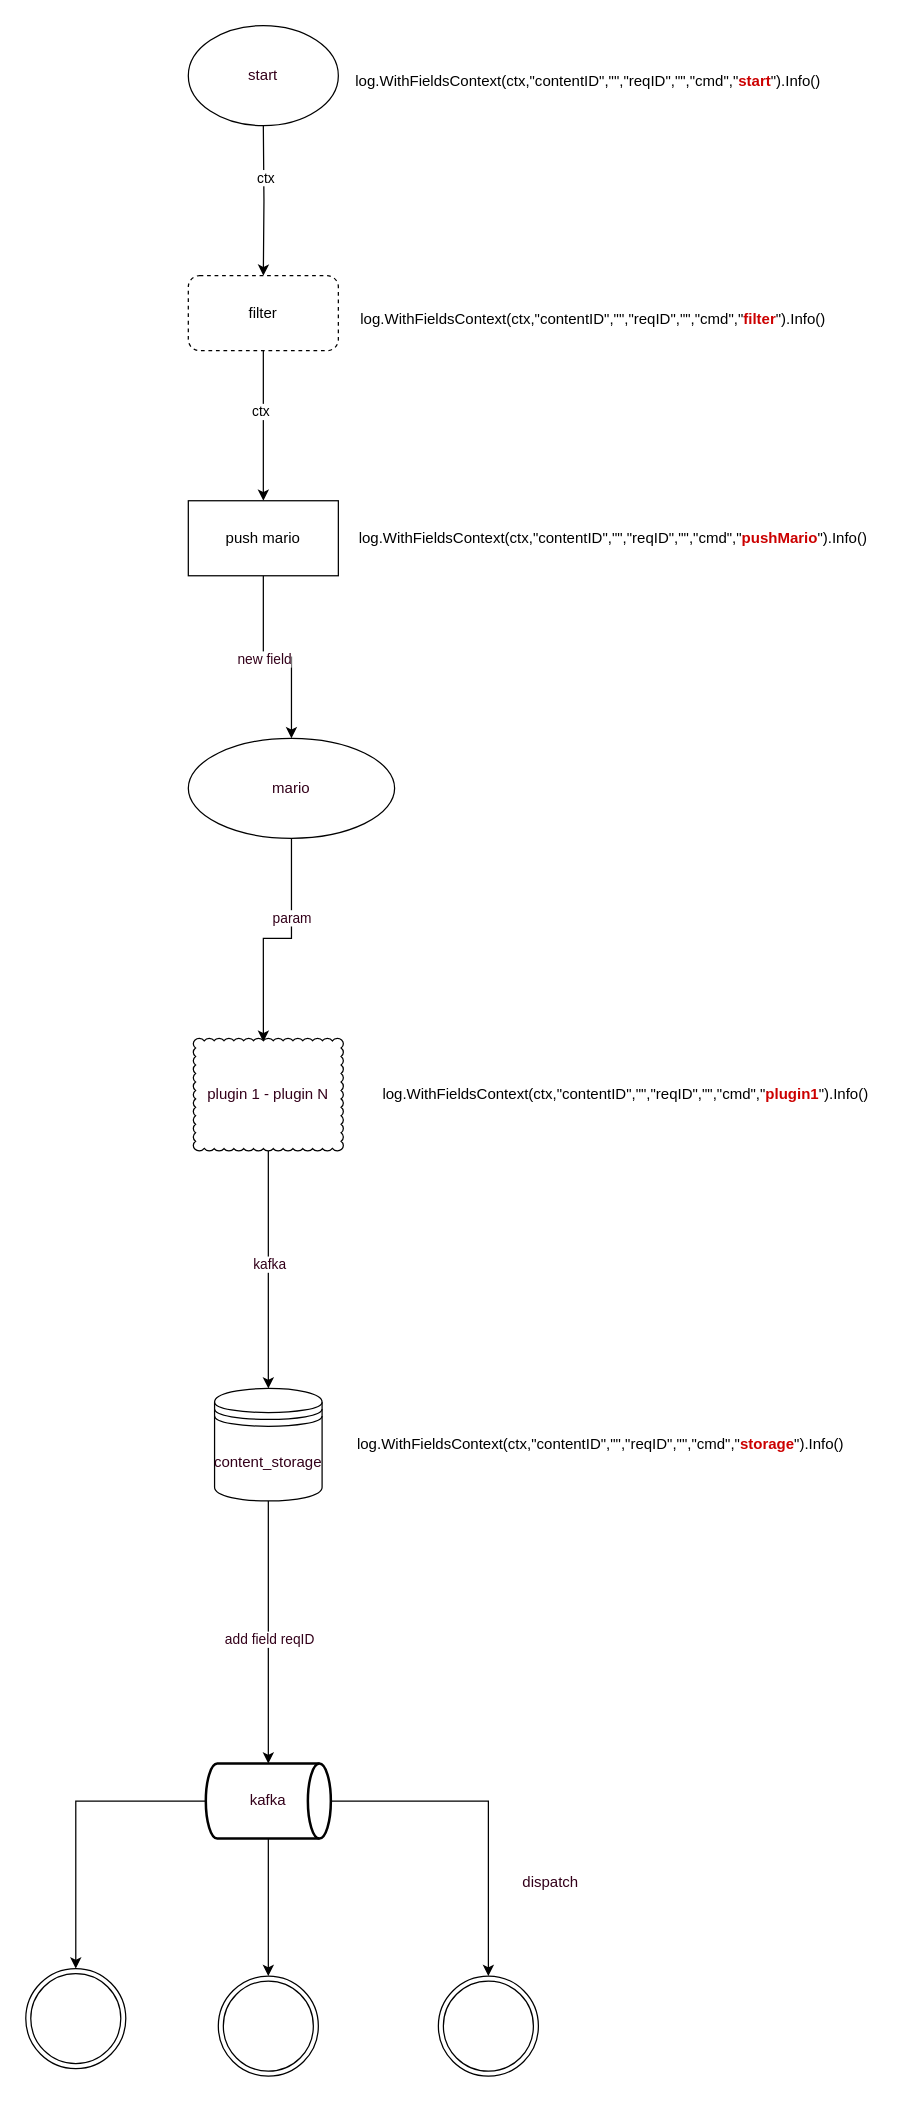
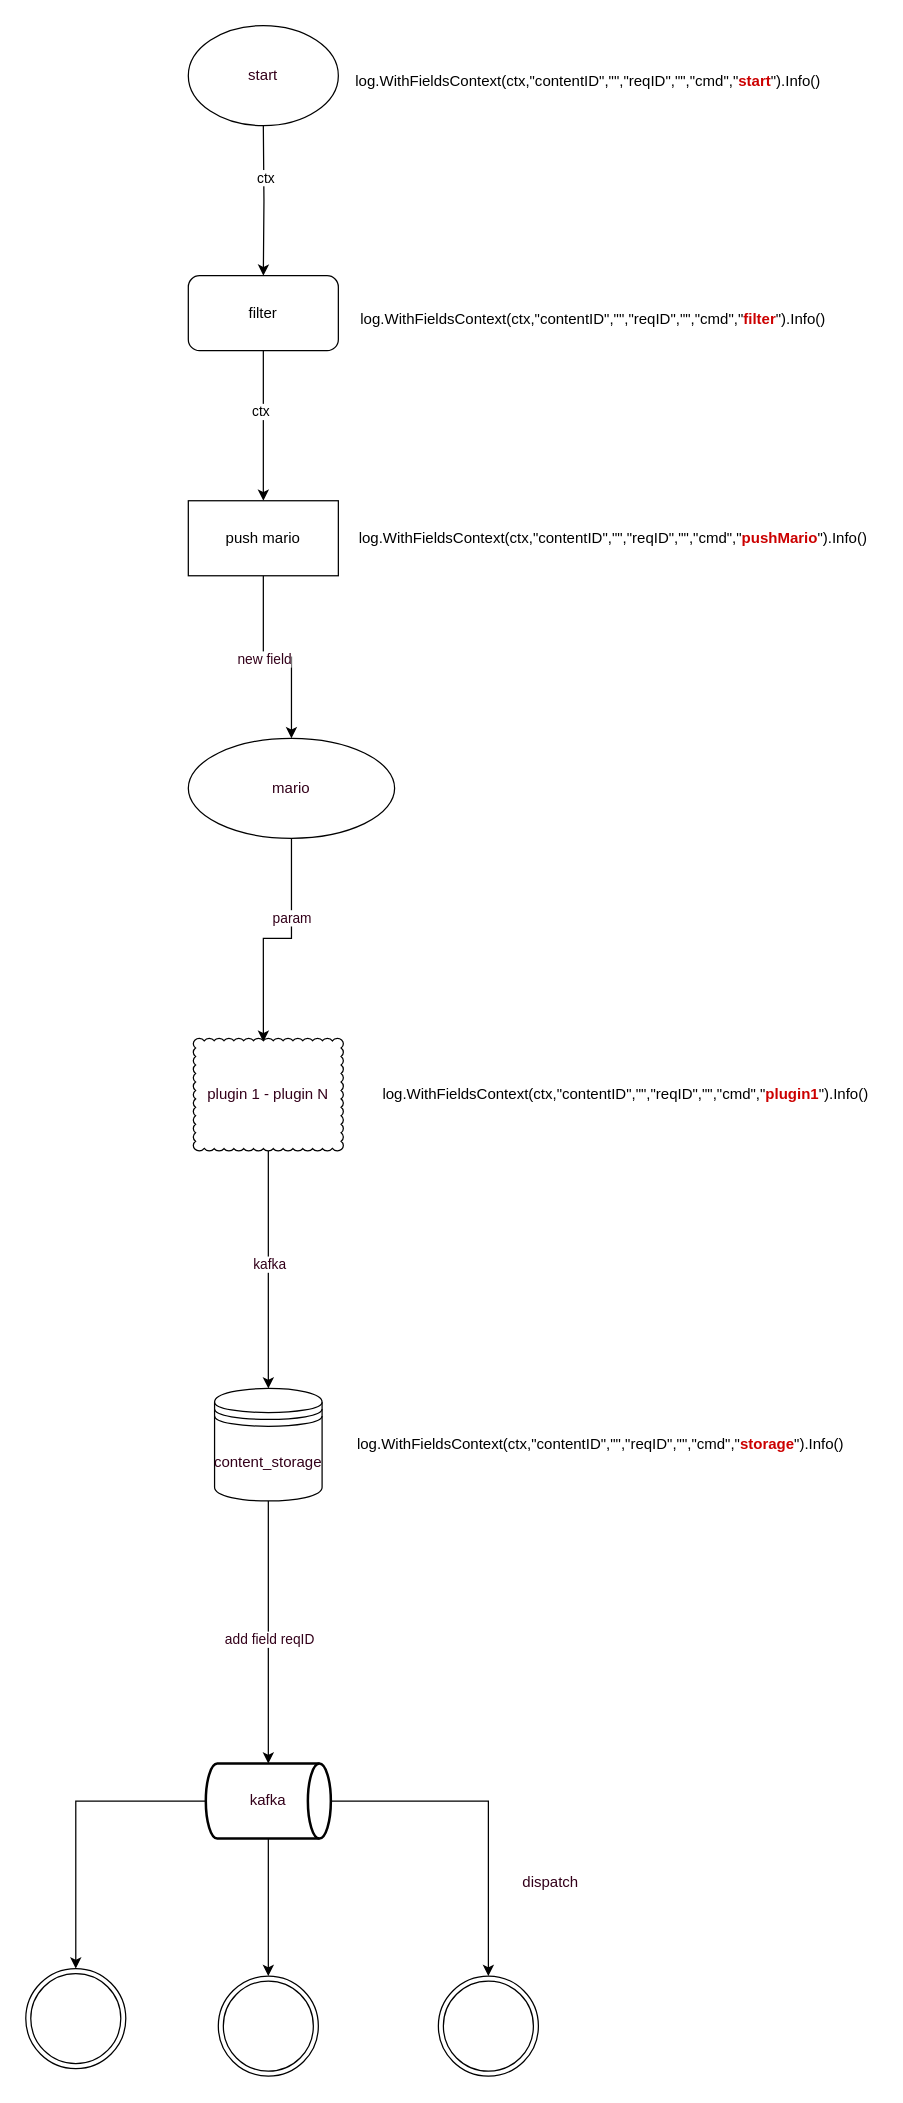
node "filter": style dashed -> solid
